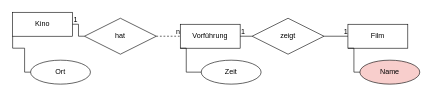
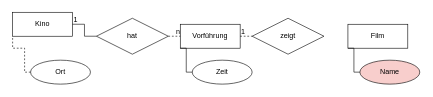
node "hat": moved (120, 36) -> (132, 36)
edge "Vorführung" -- "zeigt": style solid -> dashed
edge "zeigt" -- "Film": removed, label "1"
edge "Kino" -- "Ort": style solid -> dashed
node "Zeit": moved (231, 72) -> (222, 72)
